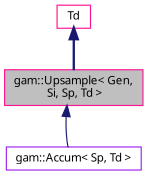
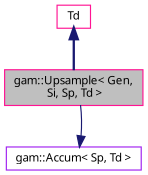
edge "gam::Accum< Sp, Td >" -> "gam::Upsample< Gen, Si, Sp, Td >": reversed
